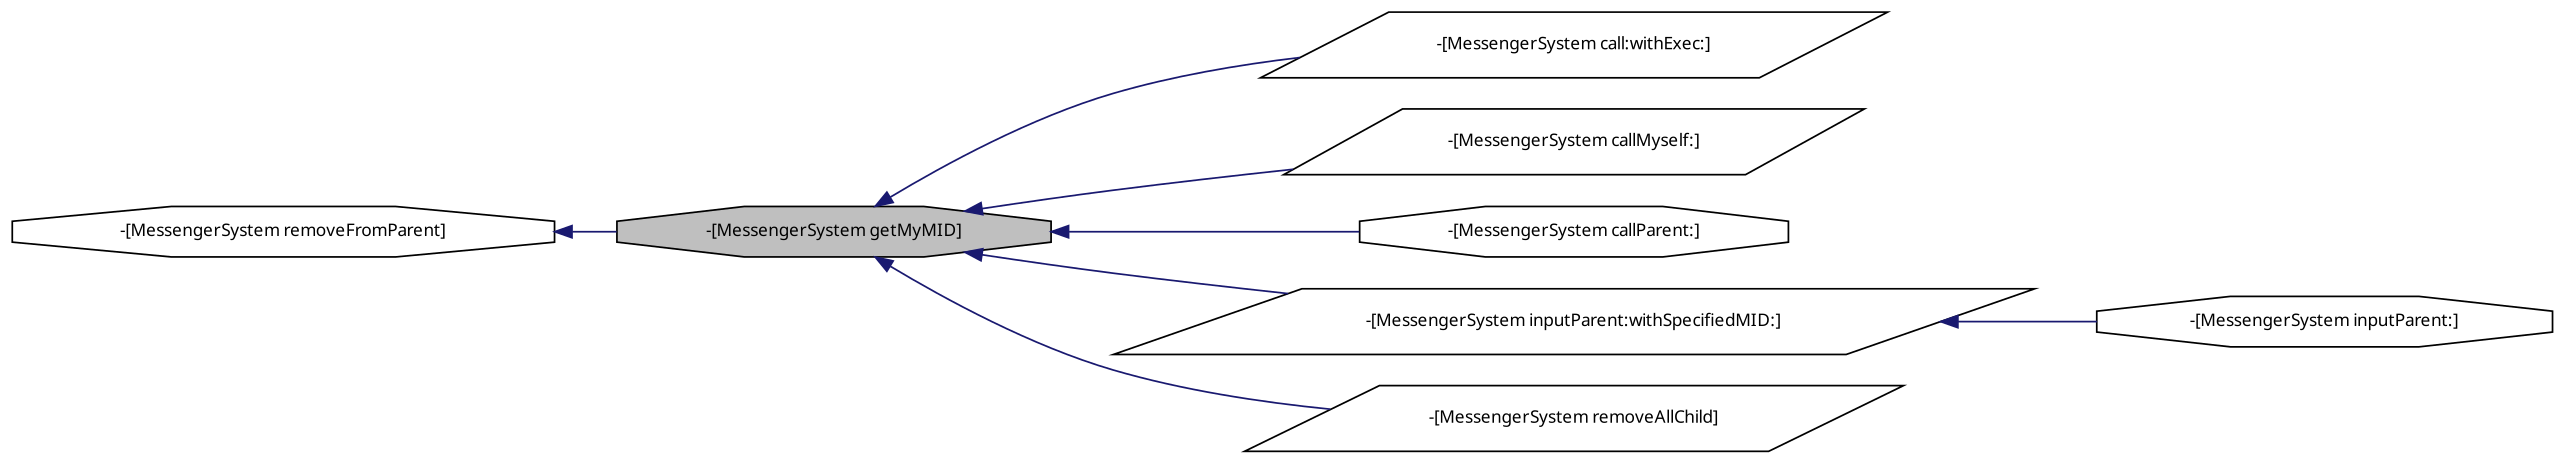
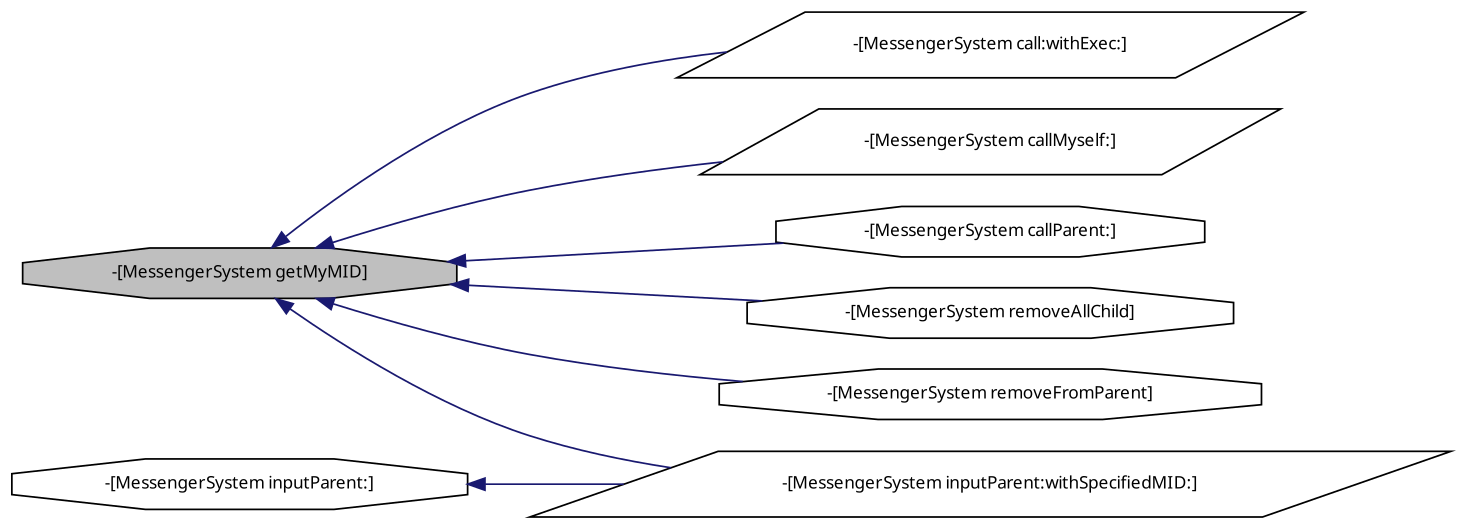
edge "-[MessengerSystem getMyMID]" -> "-[MessengerSystem removeFromParent]": reversed
edge "-[MessengerSystem inputParent:]" -> "-[MessengerSystem inputParent:withSpecifiedMID:]": reversed
node "-[MessengerSystem removeAllChild]": shape parallelogram -> octagon
